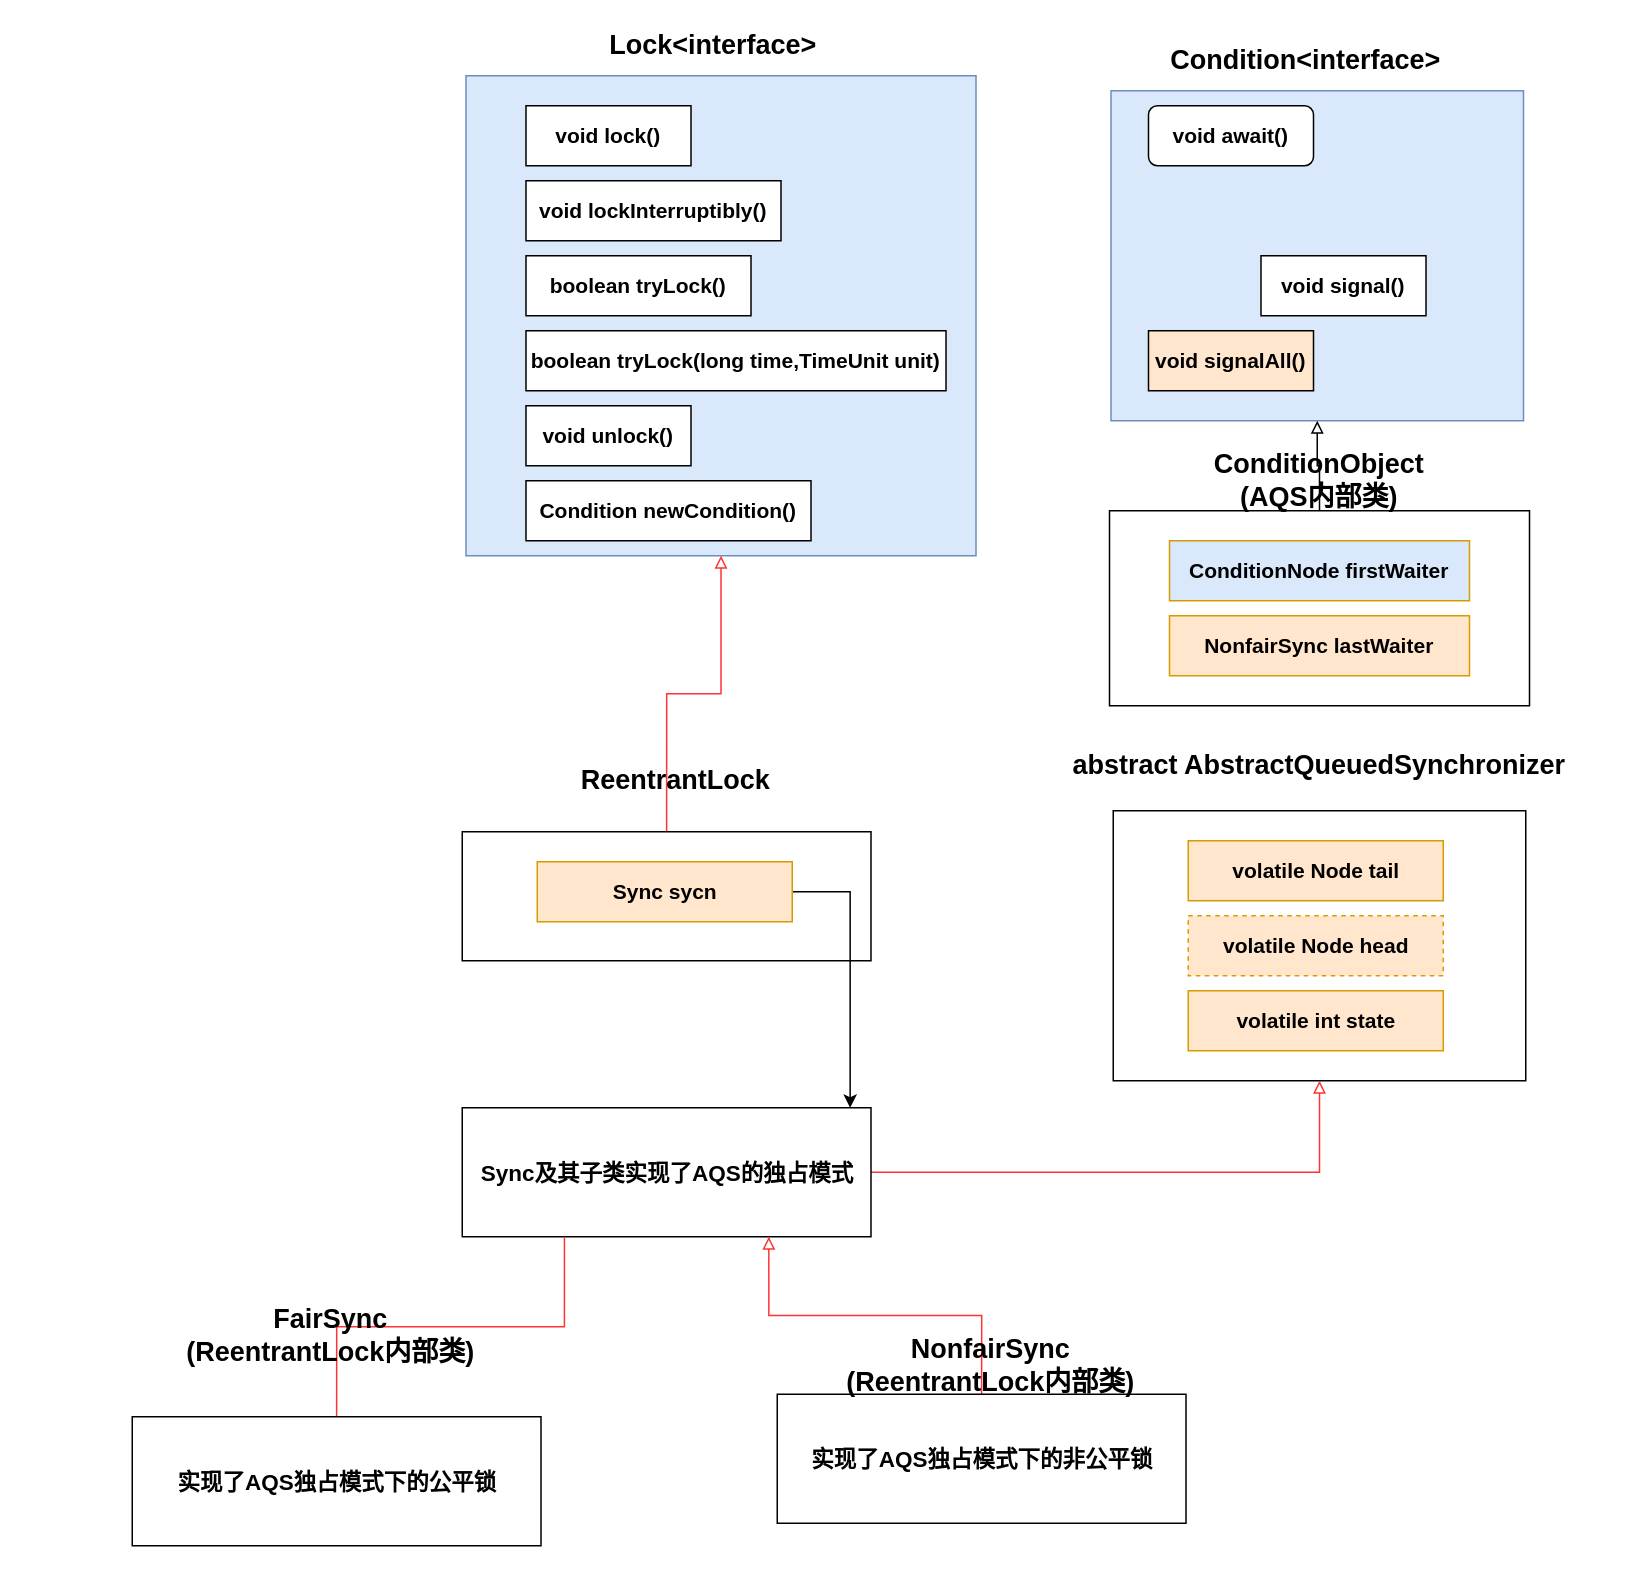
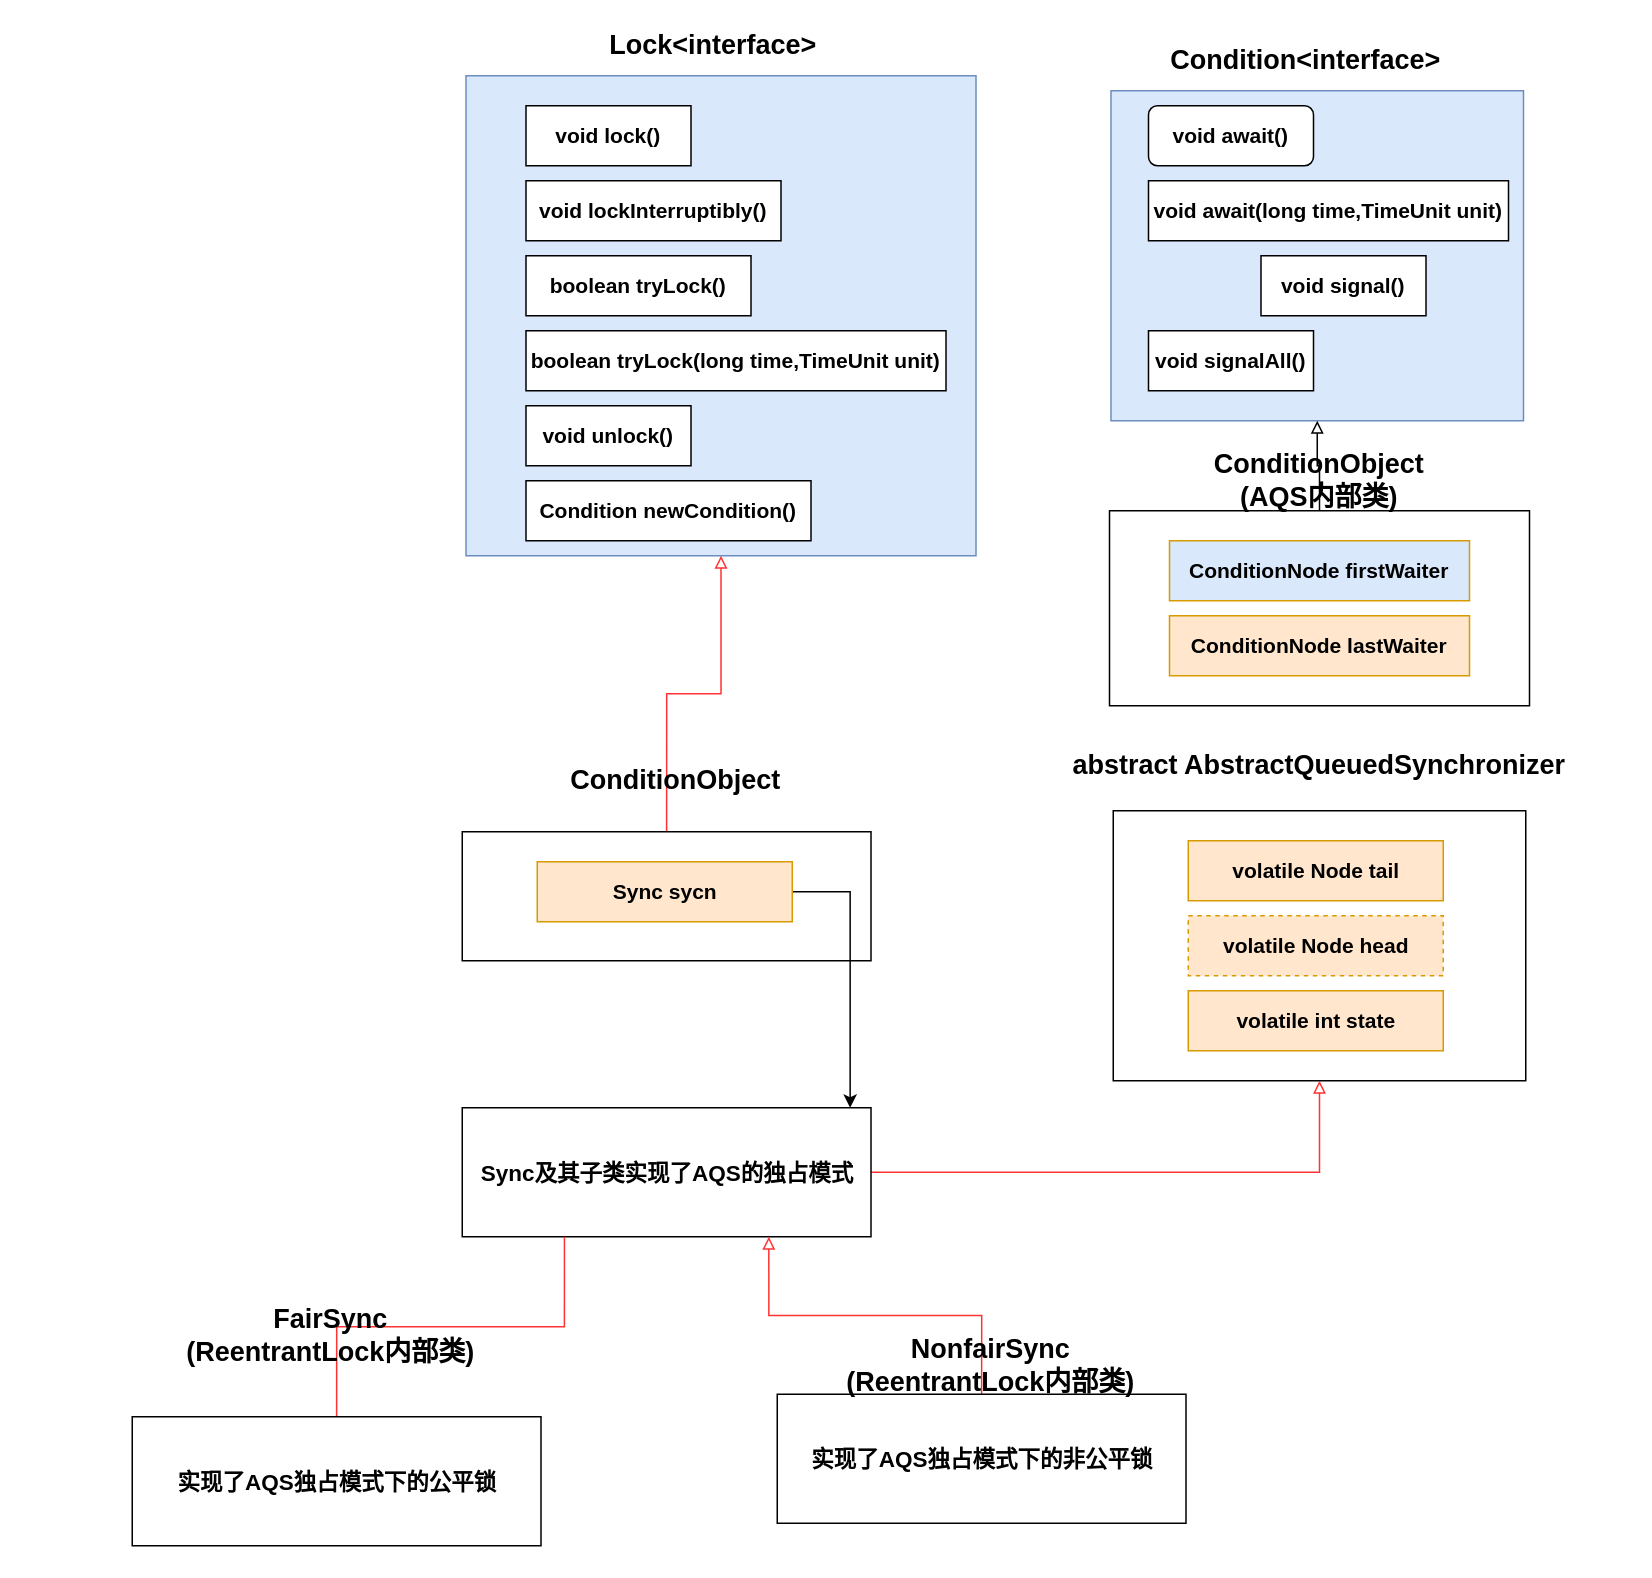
node "void await(long time,TimeUnit unit)": added
node "void signalAll()": fillcolor #ffe6cc -> #ffffff
node "NonfairSync lastWaiter": label "NonfairSync lastWaiter" -> "ConditionNode lastWaiter"
node "ReentrantLock": label "ReentrantLock" -> "ConditionObject"
